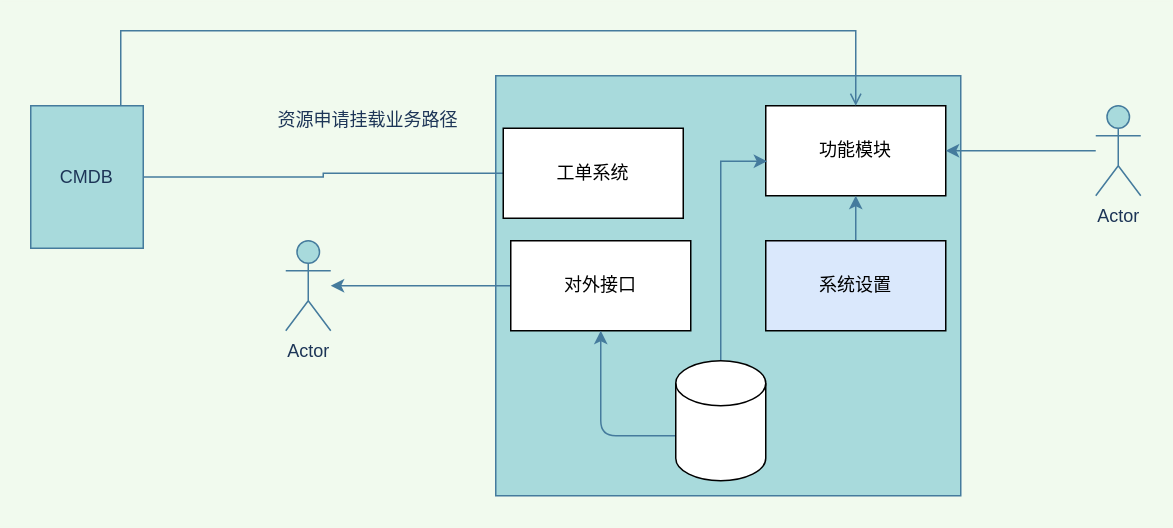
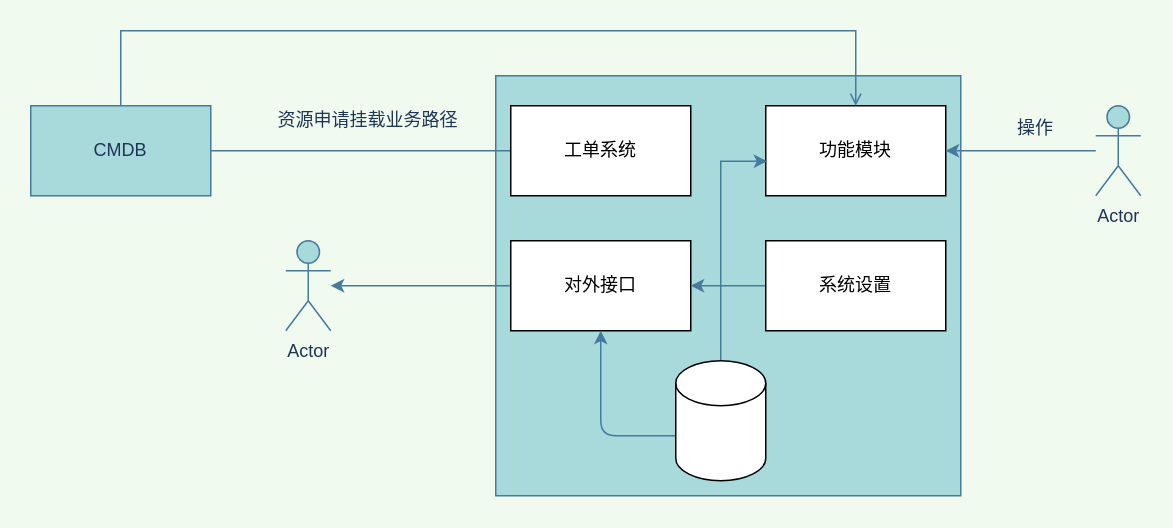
node "操作": added
node "工单系统": moved (593, 173) -> (601, 151)
node "CMDB": size 113x143 -> 180x90
edge "系统设置" -> "功能模块": now "系统设置" -> "对外接口"
node "系统设置": fillcolor #dae8fc -> #ffffff
